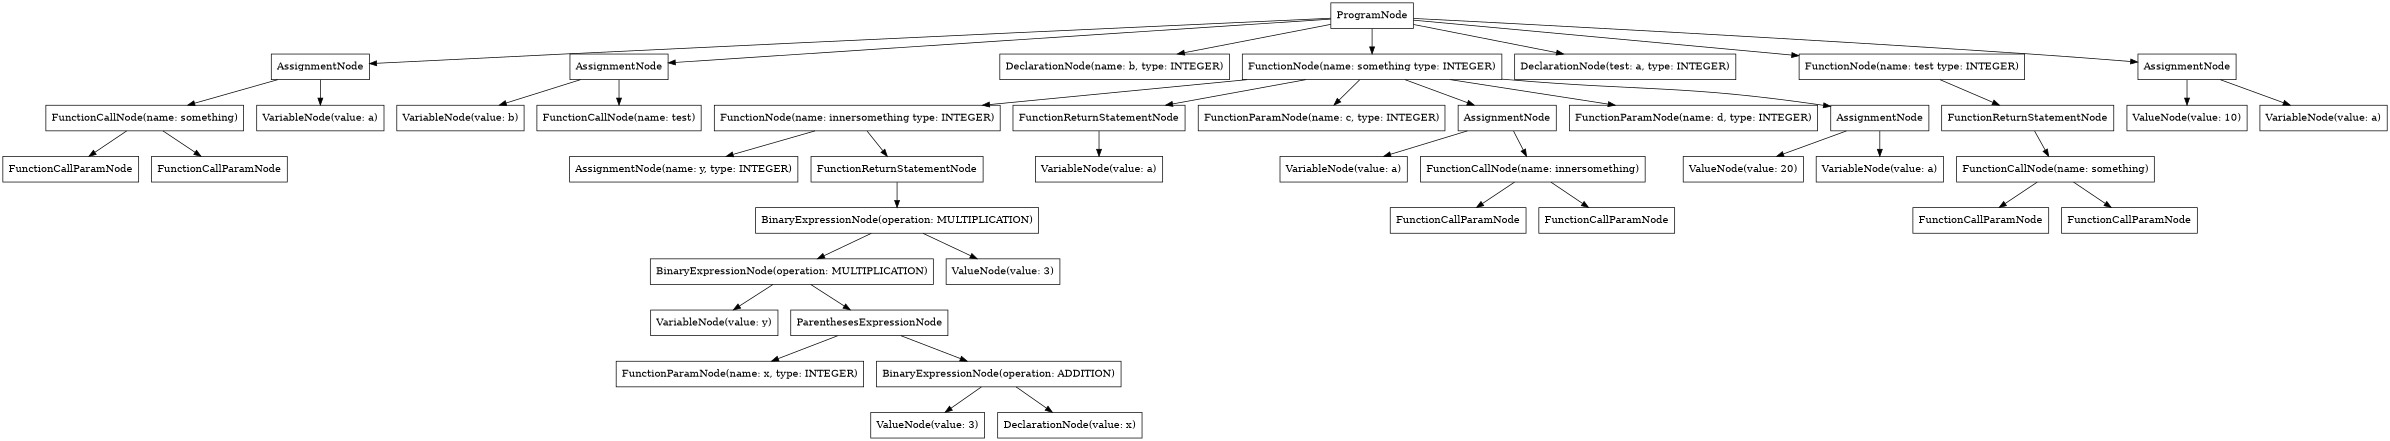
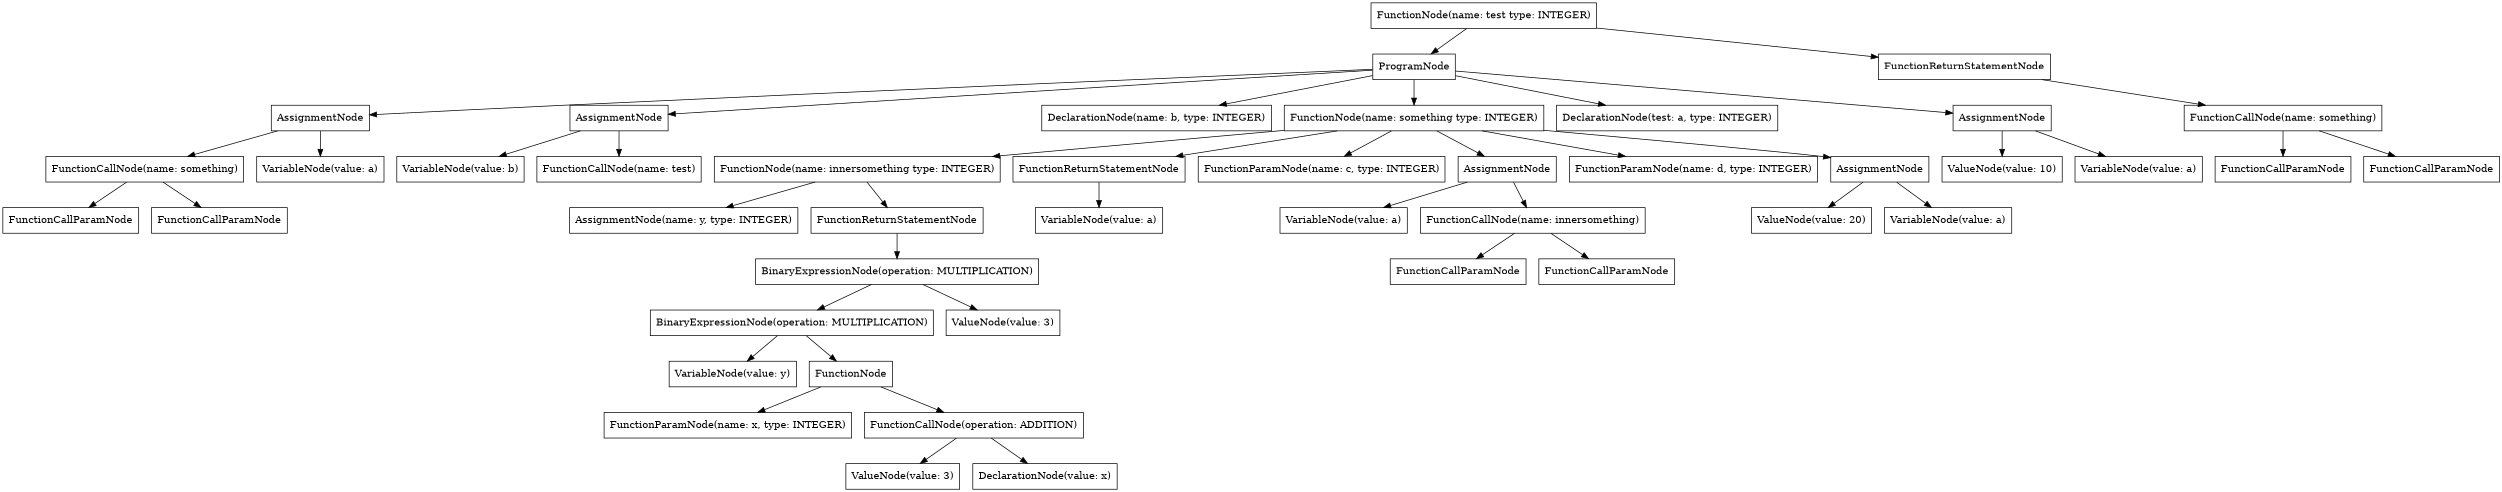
edge "ProgramNode" -> "FunctionNode(name: test type: INTEGER)": reversed
node "ParenthesesExpressionNode": label "ParenthesesExpressionNode" -> "FunctionNode"
node "BinaryExpressionNode(operation: ADDITION)": label "BinaryExpressionNode(operation: ADDITION)" -> "FunctionCallNode(operation: ADDITION)"
